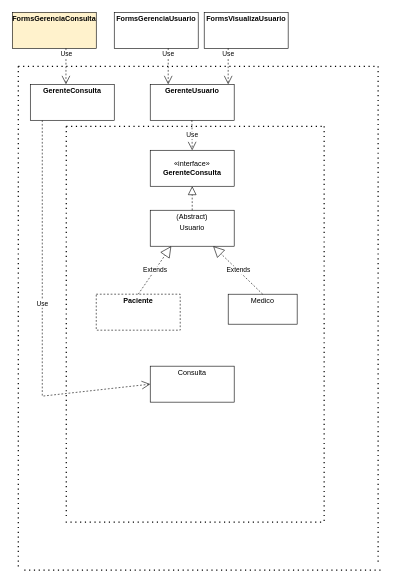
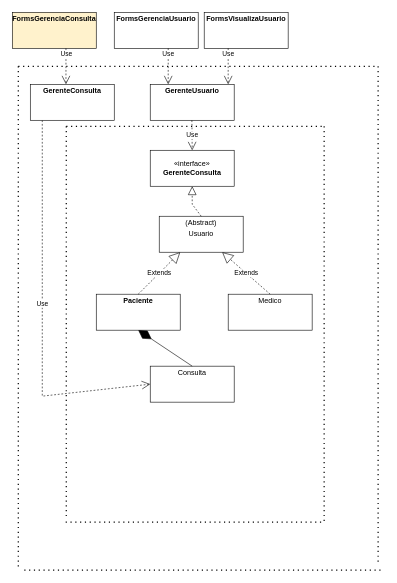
node "(Abstract) Usuario": moved (192, 228) -> (201, 234)
node "Medico": size 69x30 -> 84x36
node "Paciente": style dashed -> solid
edge "Consulta" -> "Paciente": added
